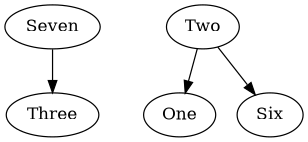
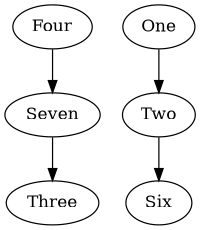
node "Four": added
edge "Two" -> "One": reversed
